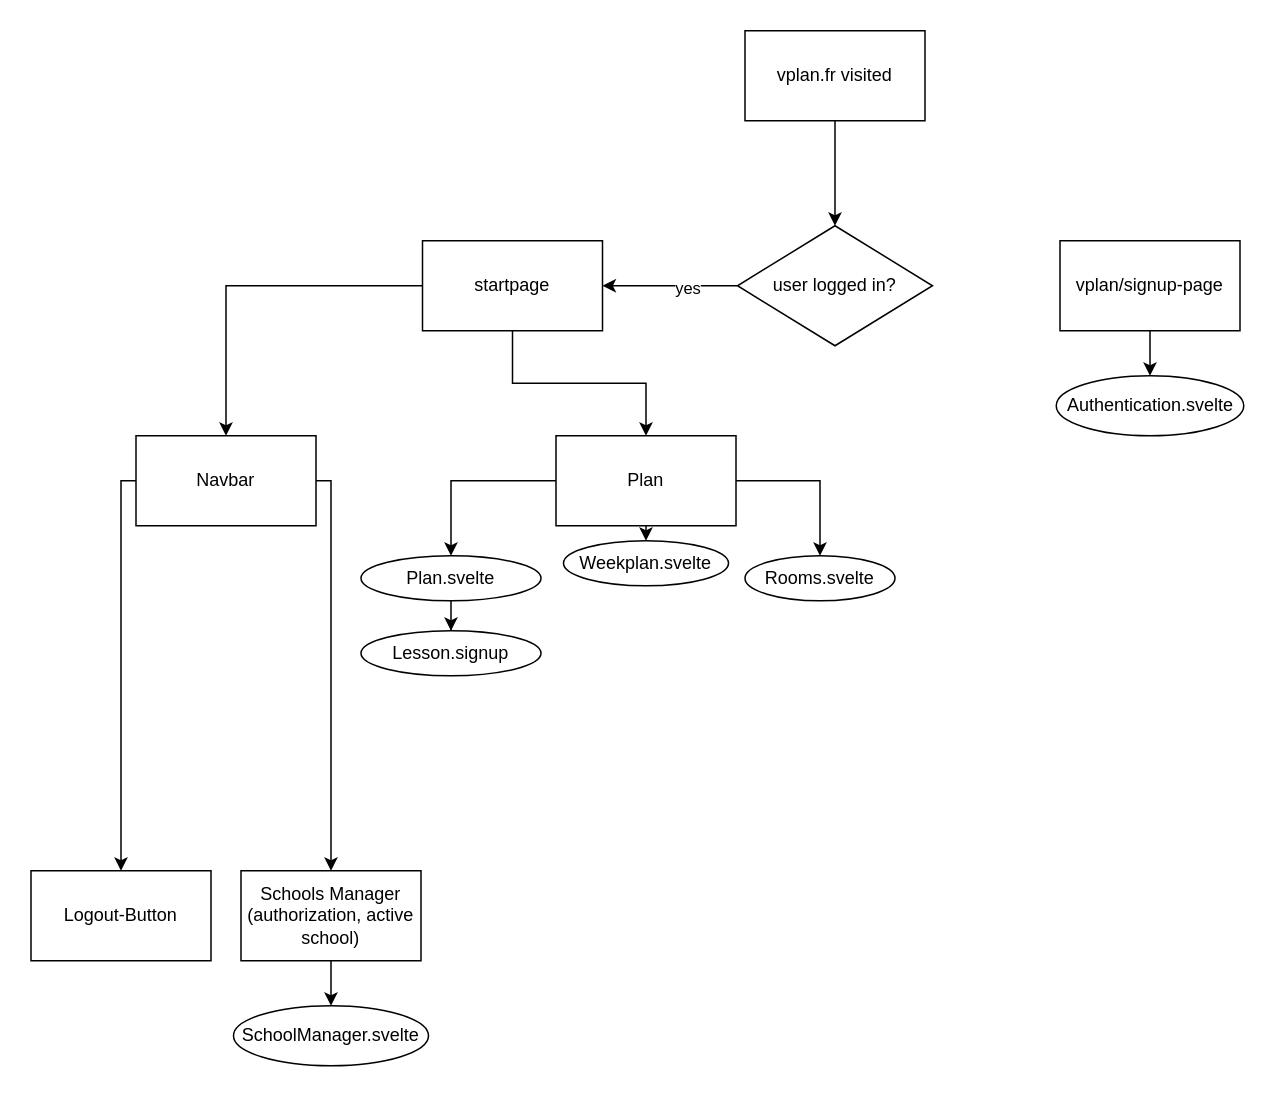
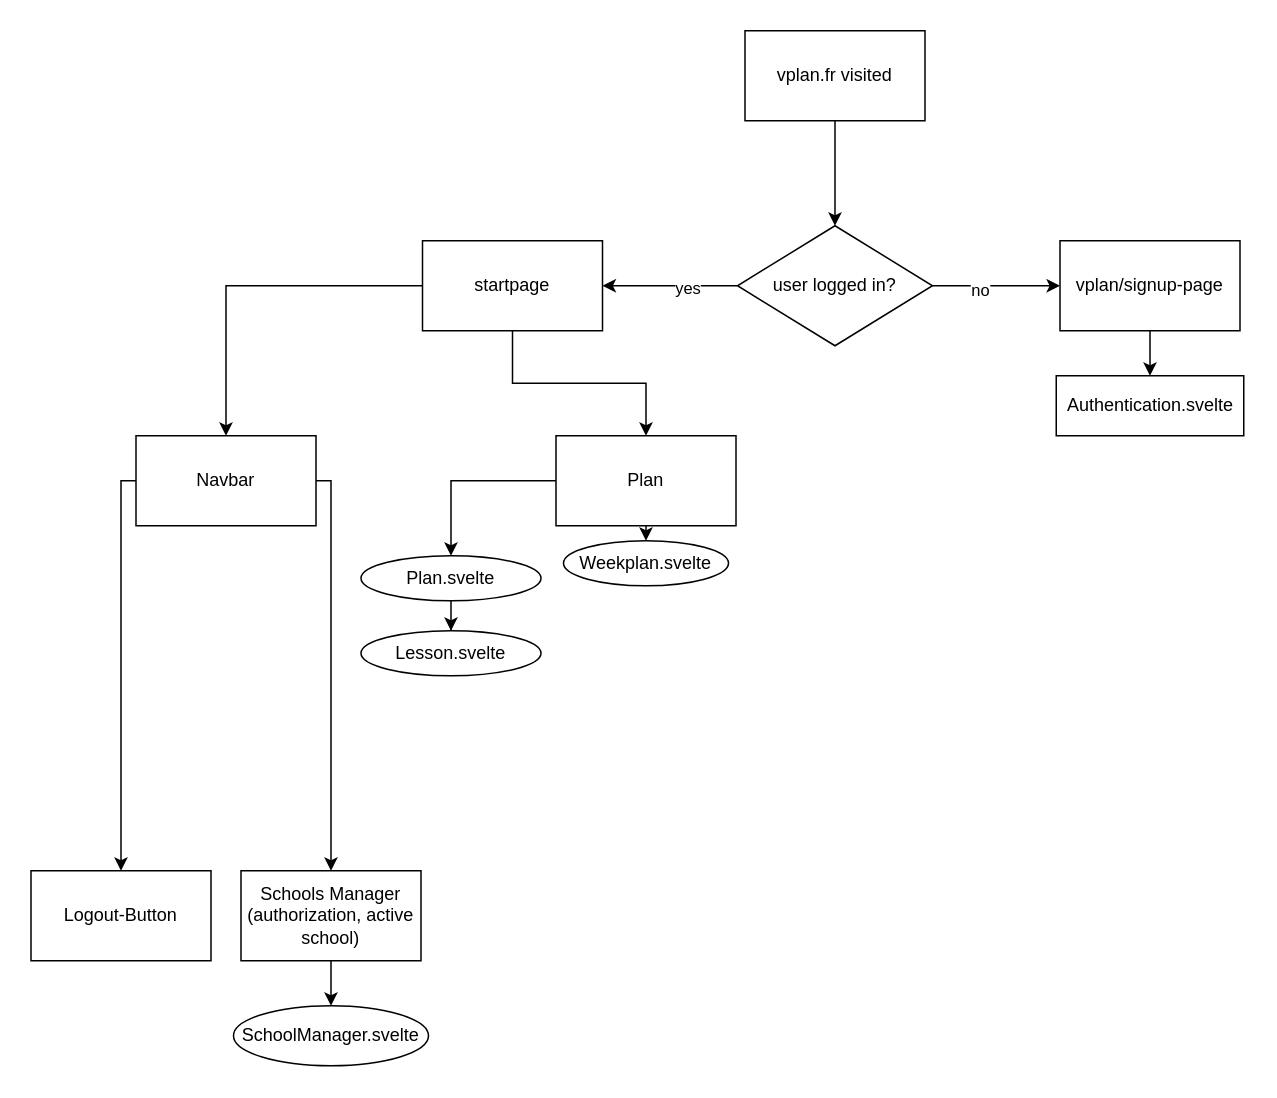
edge "user logged in?" -> "vplan/signup-page": added, label "no"
node "Authentication.svelte": shape ellipse -> rectangle
edge "Plan" -> "Rooms.svelte": removed
node "Rooms.svelte": removed
node "Lesson.signup": label "Lesson.signup" -> "Lesson.svelte"
